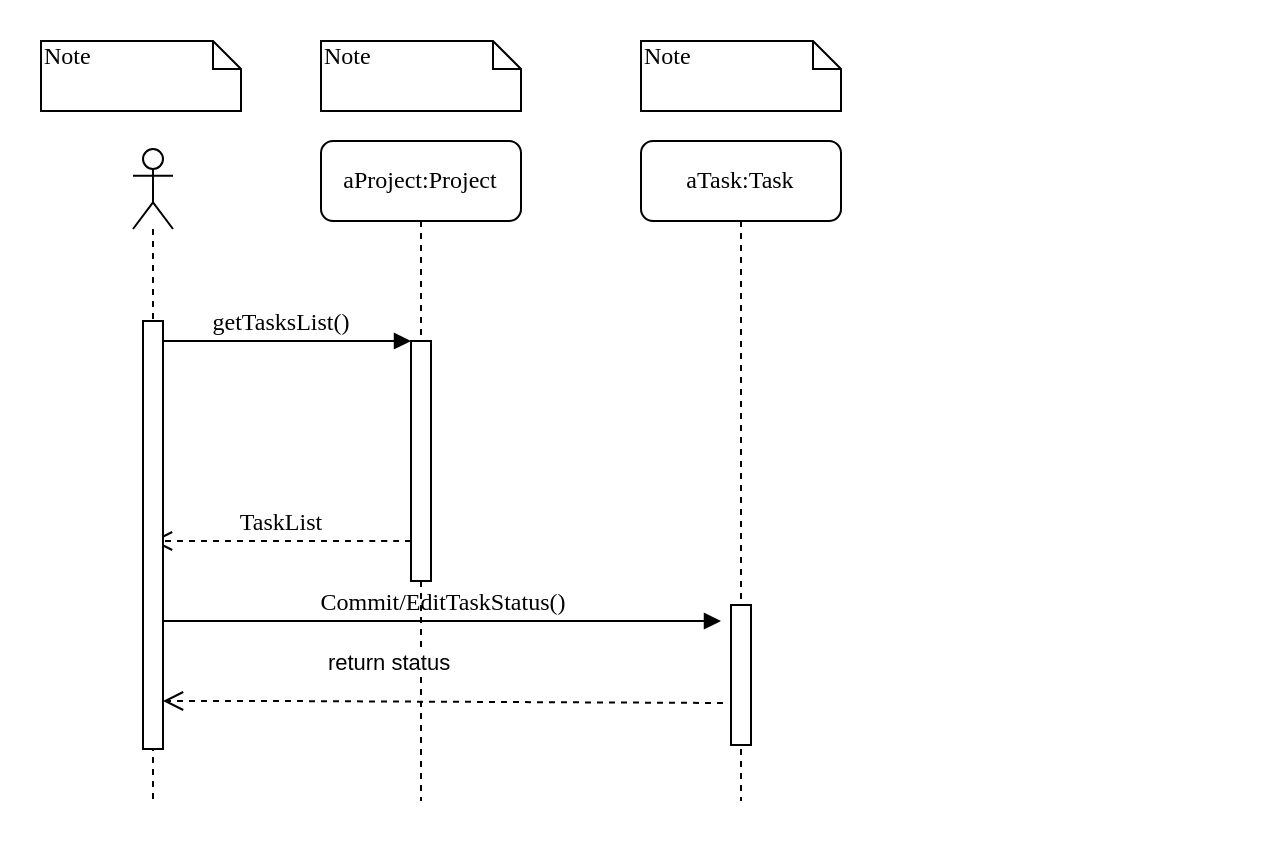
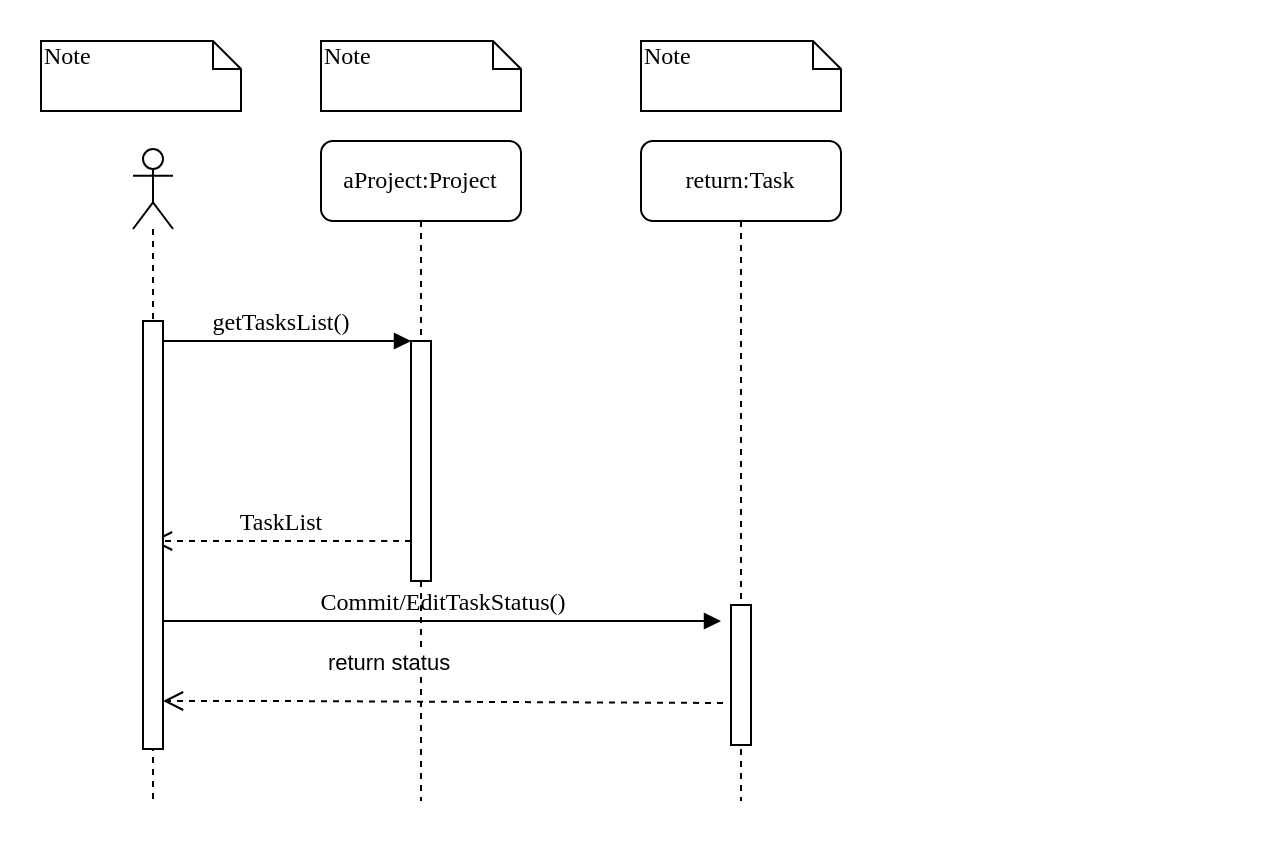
node "aTask:Task": label "aTask:Task" -> "return:Task"
